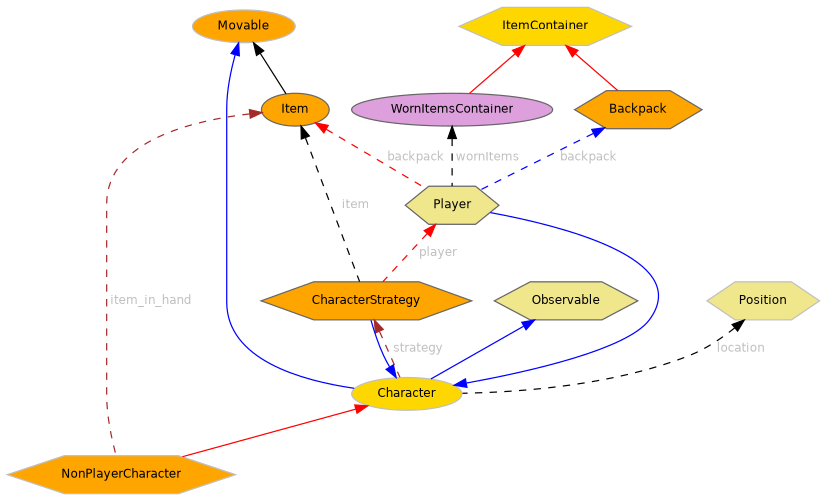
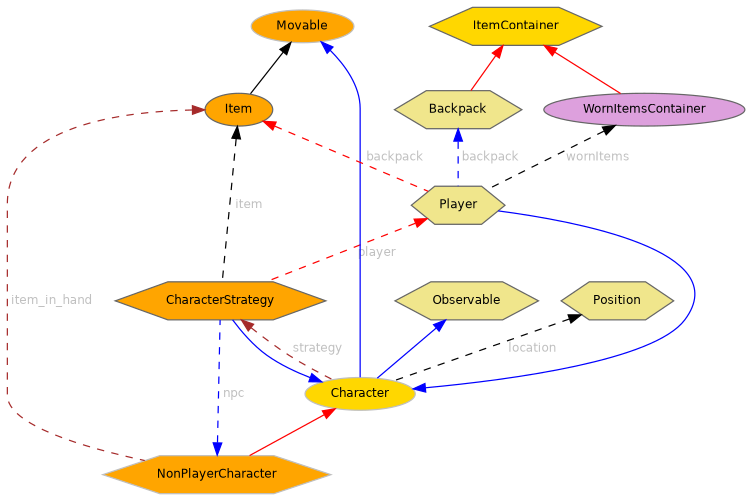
node "ItemContainer": color grey75 -> gray40
node "Backpack": fillcolor orange -> khaki
node "Position": color grey75 -> gray40
edge "CharacterStrategy" -> "NonPlayerCharacter": added, label "npc"
